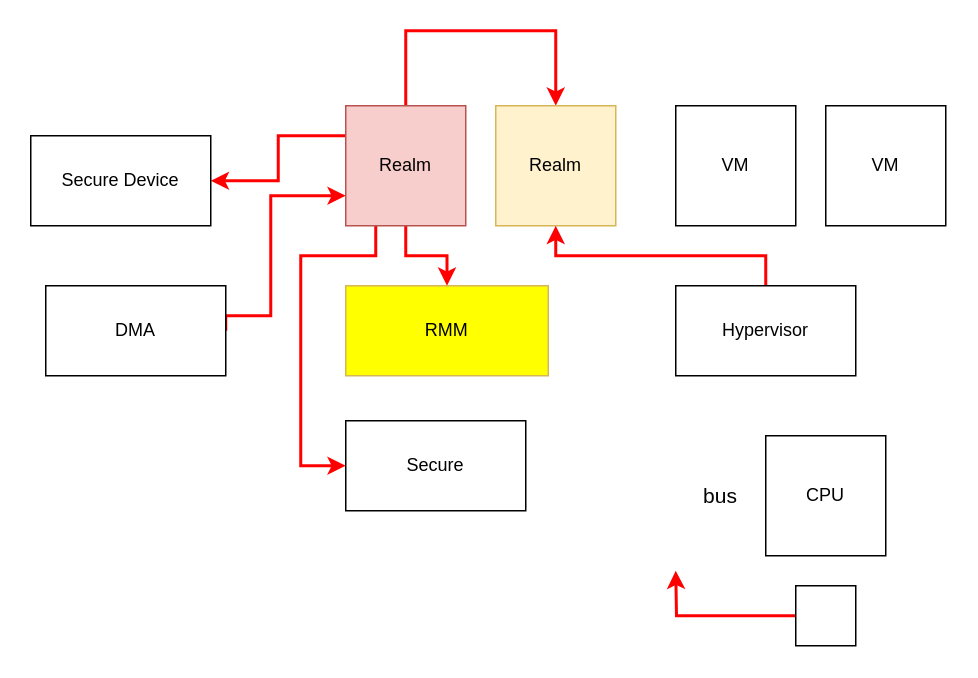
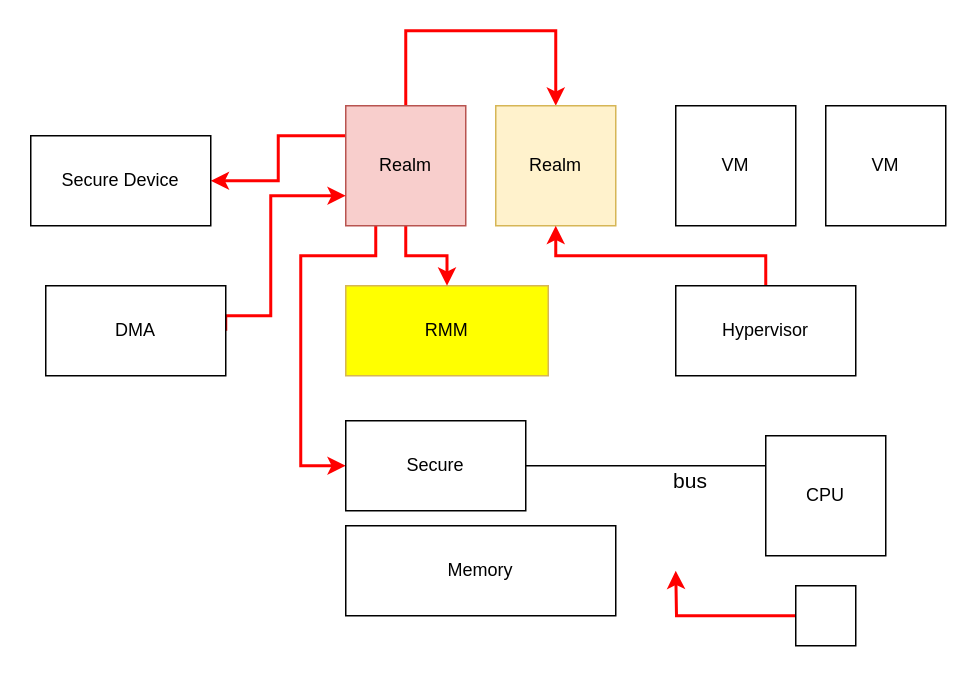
edge "Secure" -- "CPU": added
node "bus": moved (721, 496) -> (691, 481)
node "Memory": added
